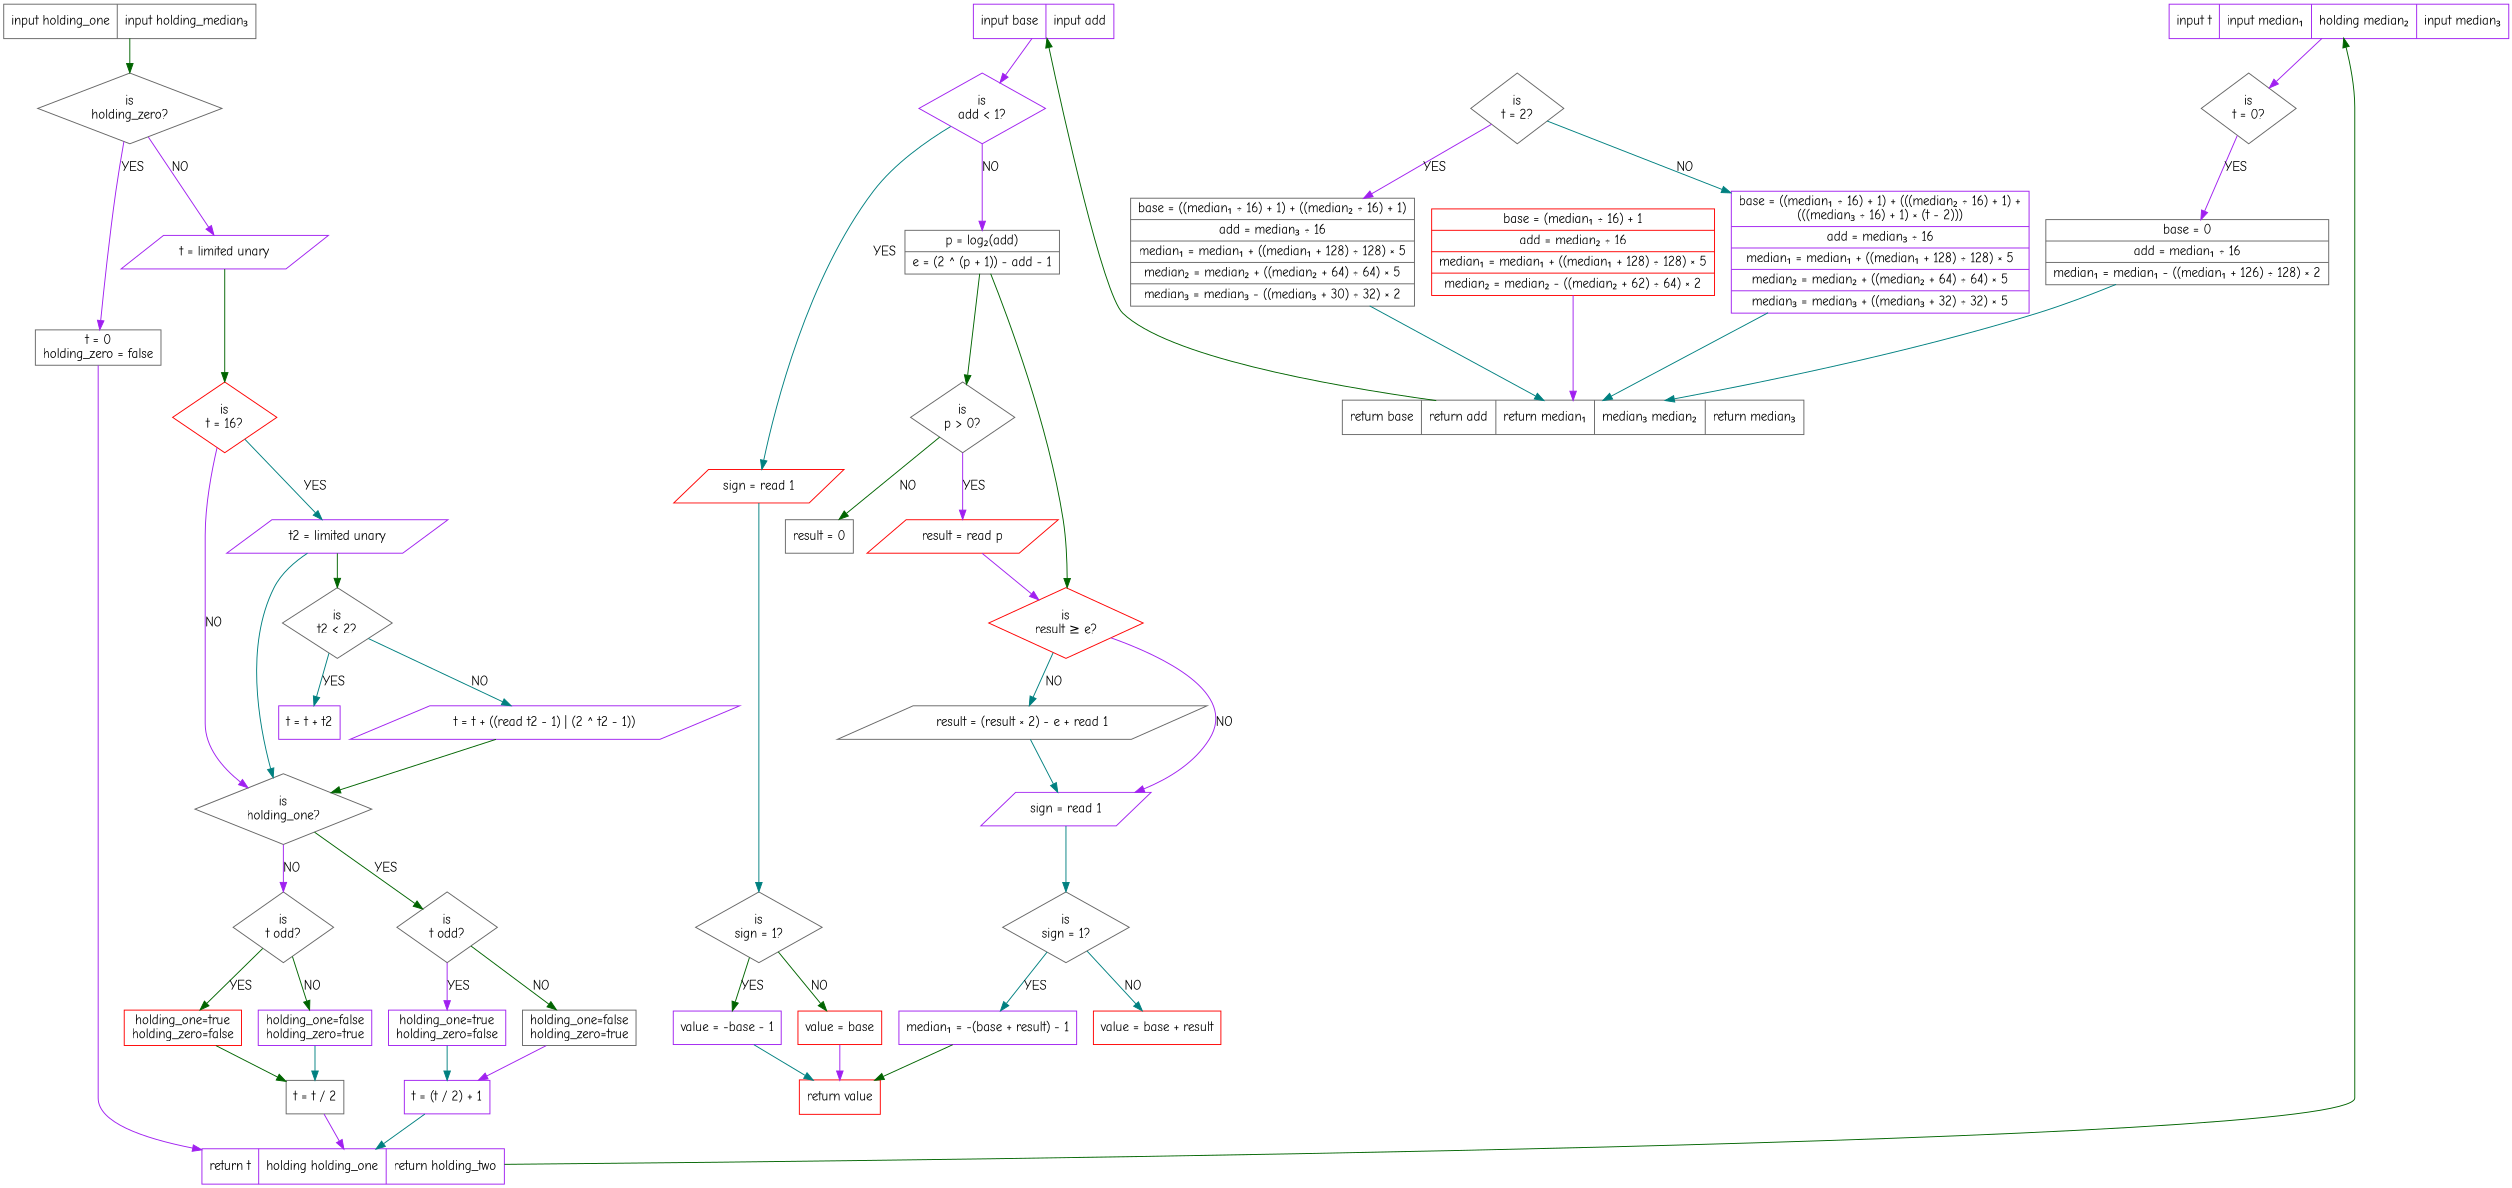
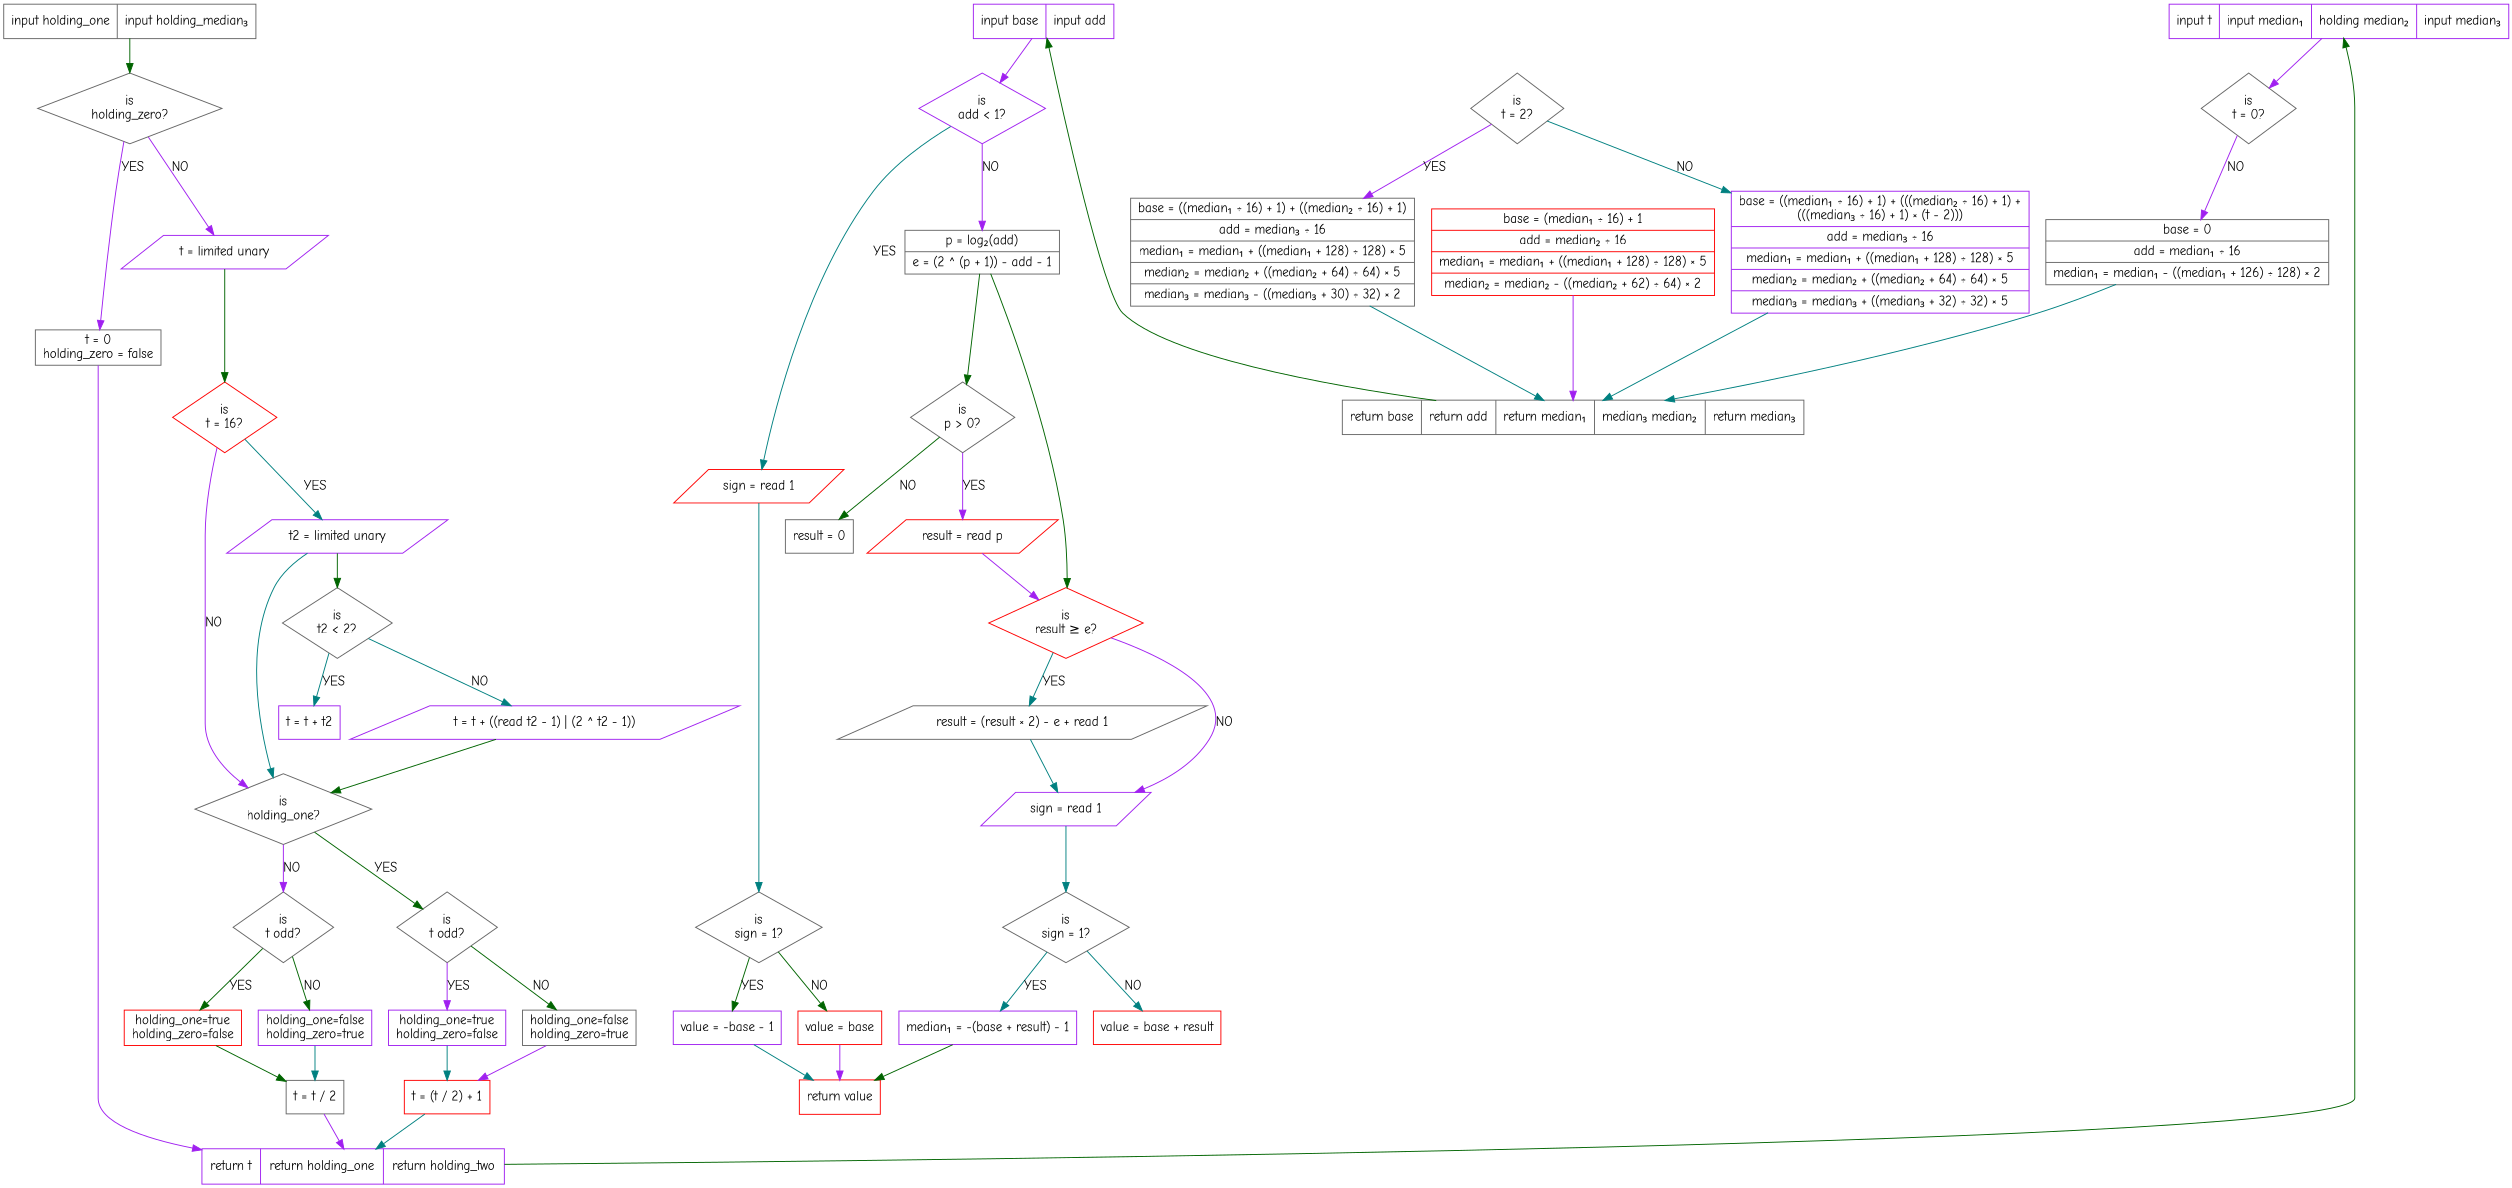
edge "is t = 0?" -> "base = 0": label "YES" -> "NO"
edge "is result ≥ e?" -> "result = (result × 2) - e + read 1": label "NO" -> "YES"
node "t = (t / 2) + 1": color purple -> red
node "return t": text "holding holding_one" -> "return holding_one"
